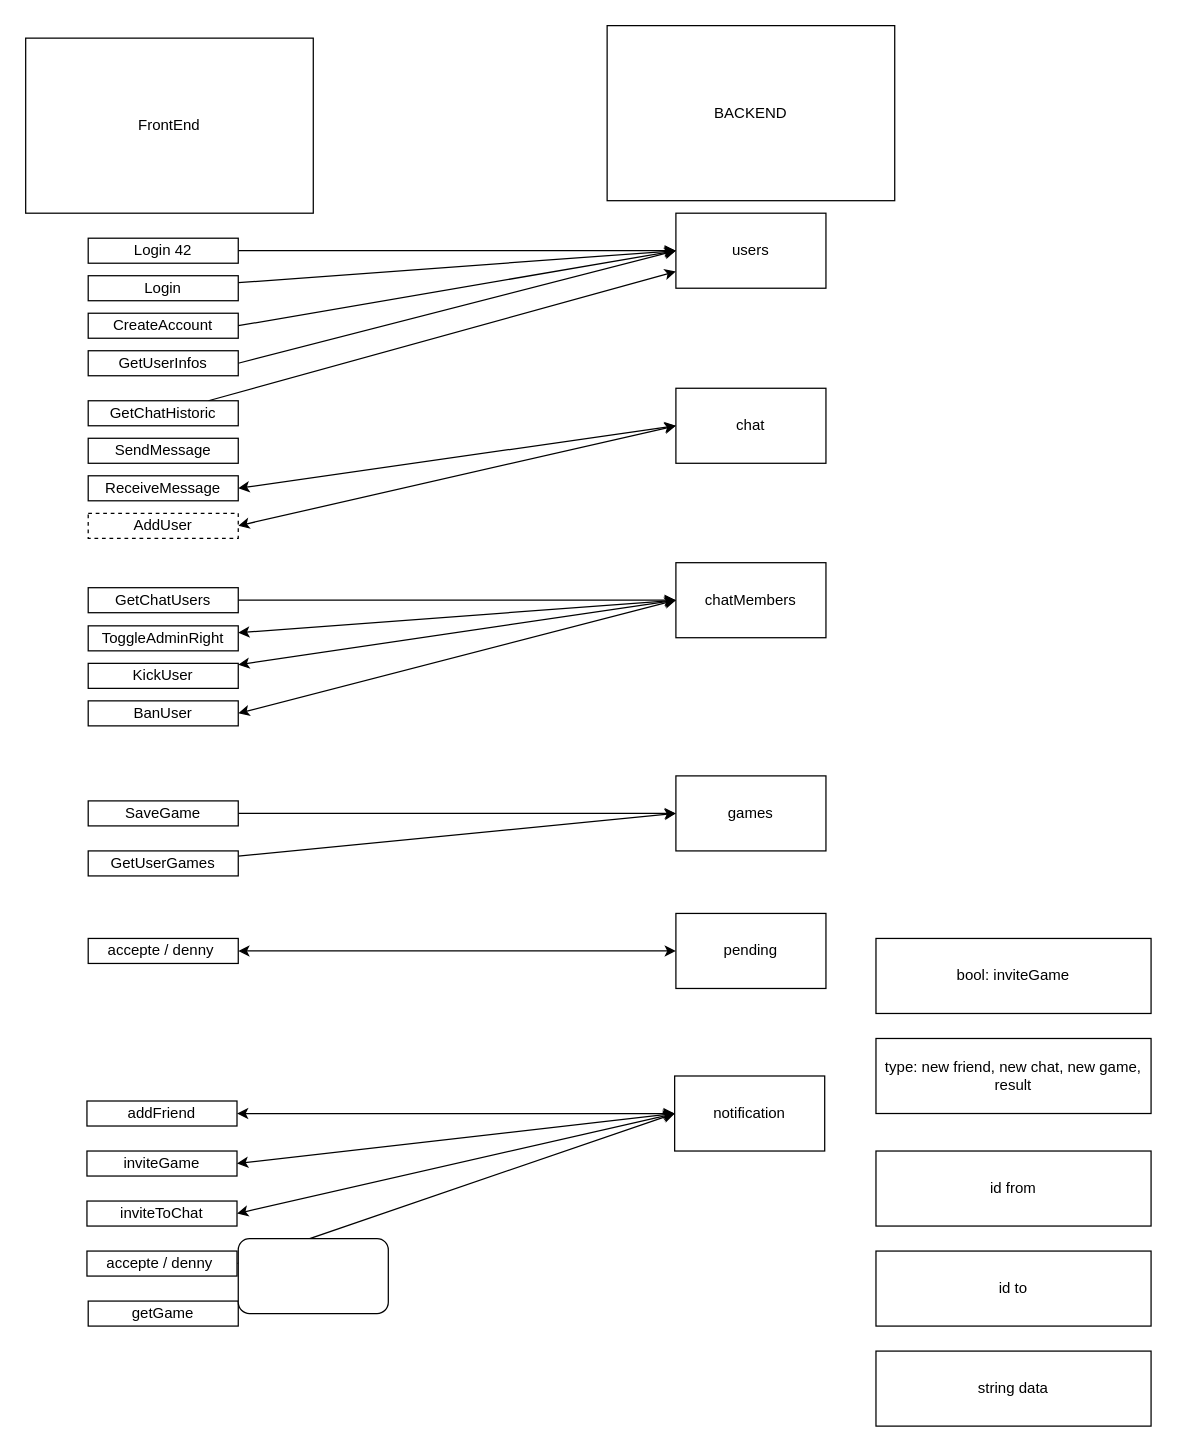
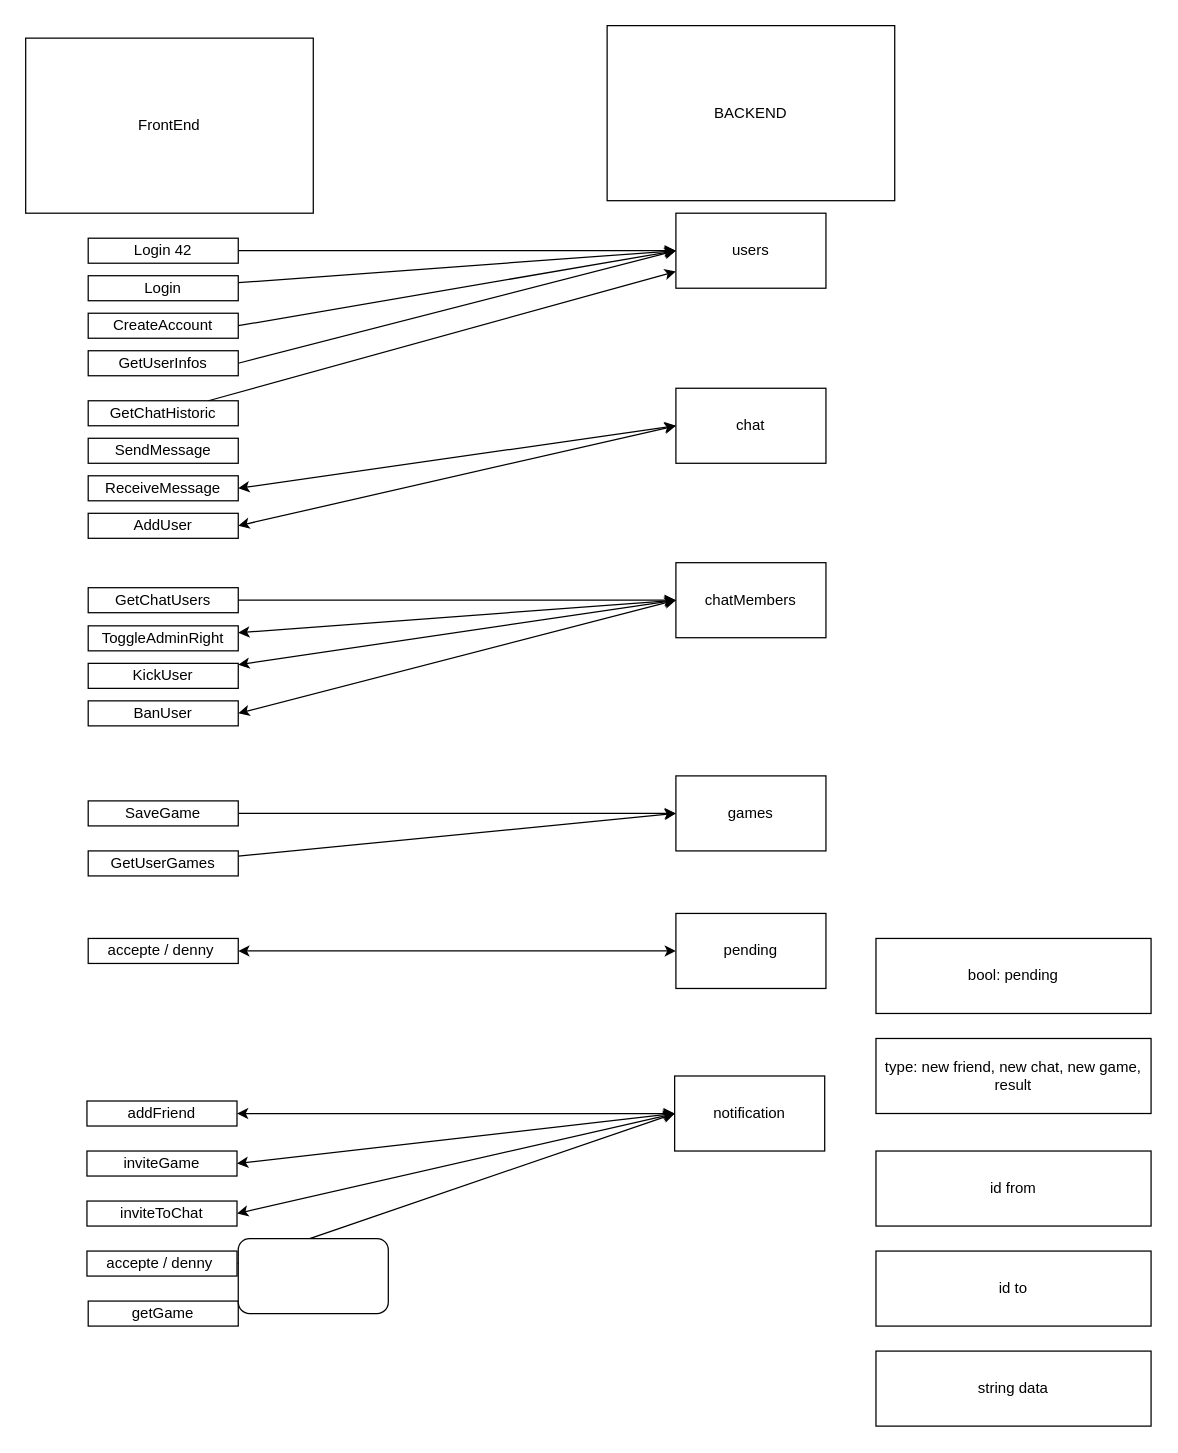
node "AddUser": style dashed -> solid
node "bool: inviteGame": label "bool: inviteGame" -> "bool: pending"
